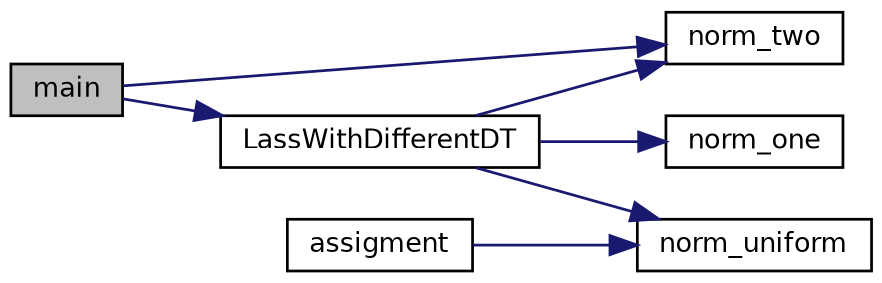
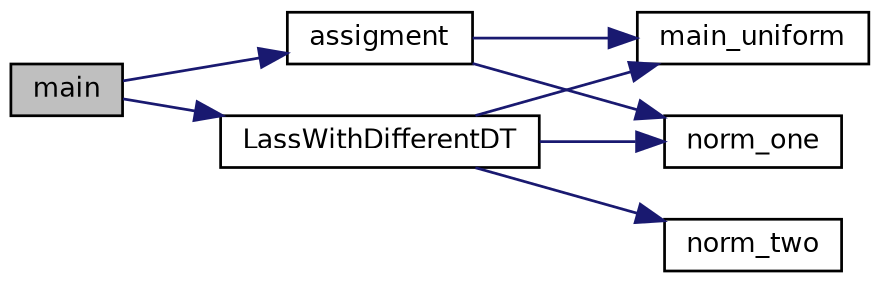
edge "main" -> "norm_two": now "main" -> "assigment"
edge "assigment" -> "norm_one": added
node "norm_uniform": label "norm_uniform" -> "main_uniform"
